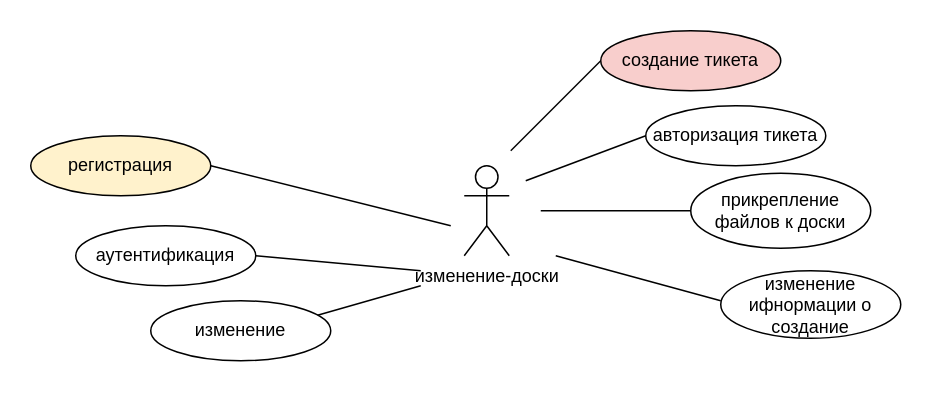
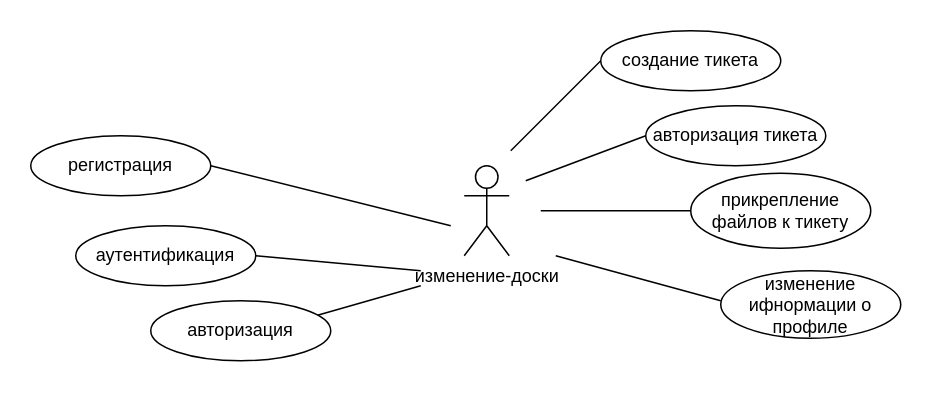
node "создание тикета": fillcolor #f8cecc -> #ffffff
node "регистрация": fillcolor #fff2cc -> #ffffff
node "прикрепление файлов к доски": label "прикрепление файлов к доски" -> "прикрепление файлов к тикету"
node "изменение ифнормации о создание": label "изменение ифнормации о создание" -> "изменение ифнормации о профиле"
node "изменение": label "изменение" -> "авторизация"
